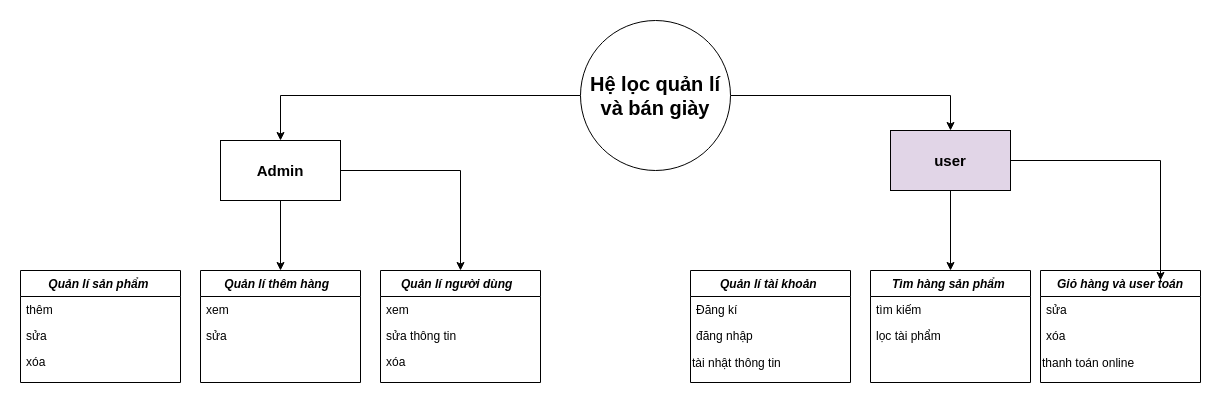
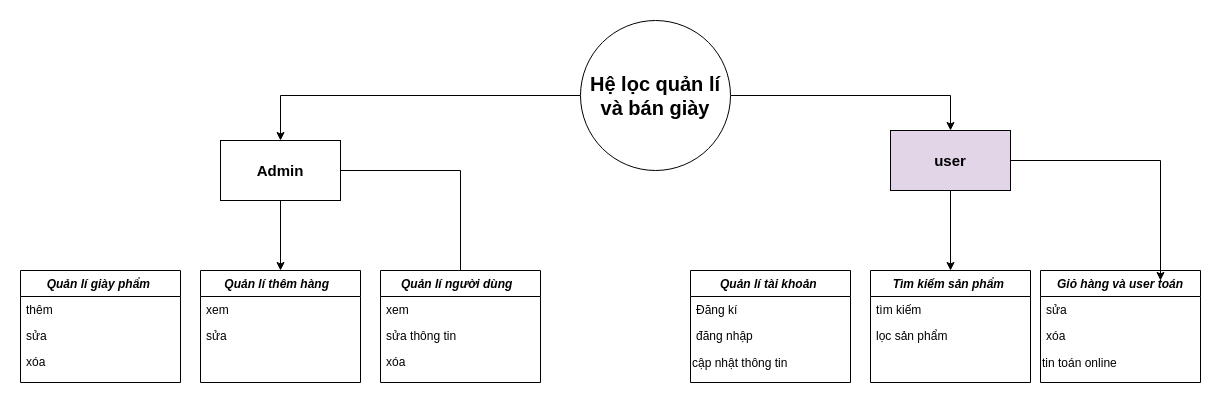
edge "Admin" -> "Quản lí người dùng": arrowhead classic -> none
node "Quản lí sản phẩm": label "Quản lí sản phẩm" -> "Quản lí giày phẩm"
node "Tìm hàng sản phẩm": label "Tìm hàng sản phẩm" -> "Tìm kiếm sản phẩm"
node "lọc tài phẩm": label "lọc tài phẩm" -> "lọc sản phẩm"
node "tài nhật thông tin": label "tài nhật thông tin" -> "cập nhật thông tin"
node "thanh toán online": label "thanh toán online" -> "tin toán online"
